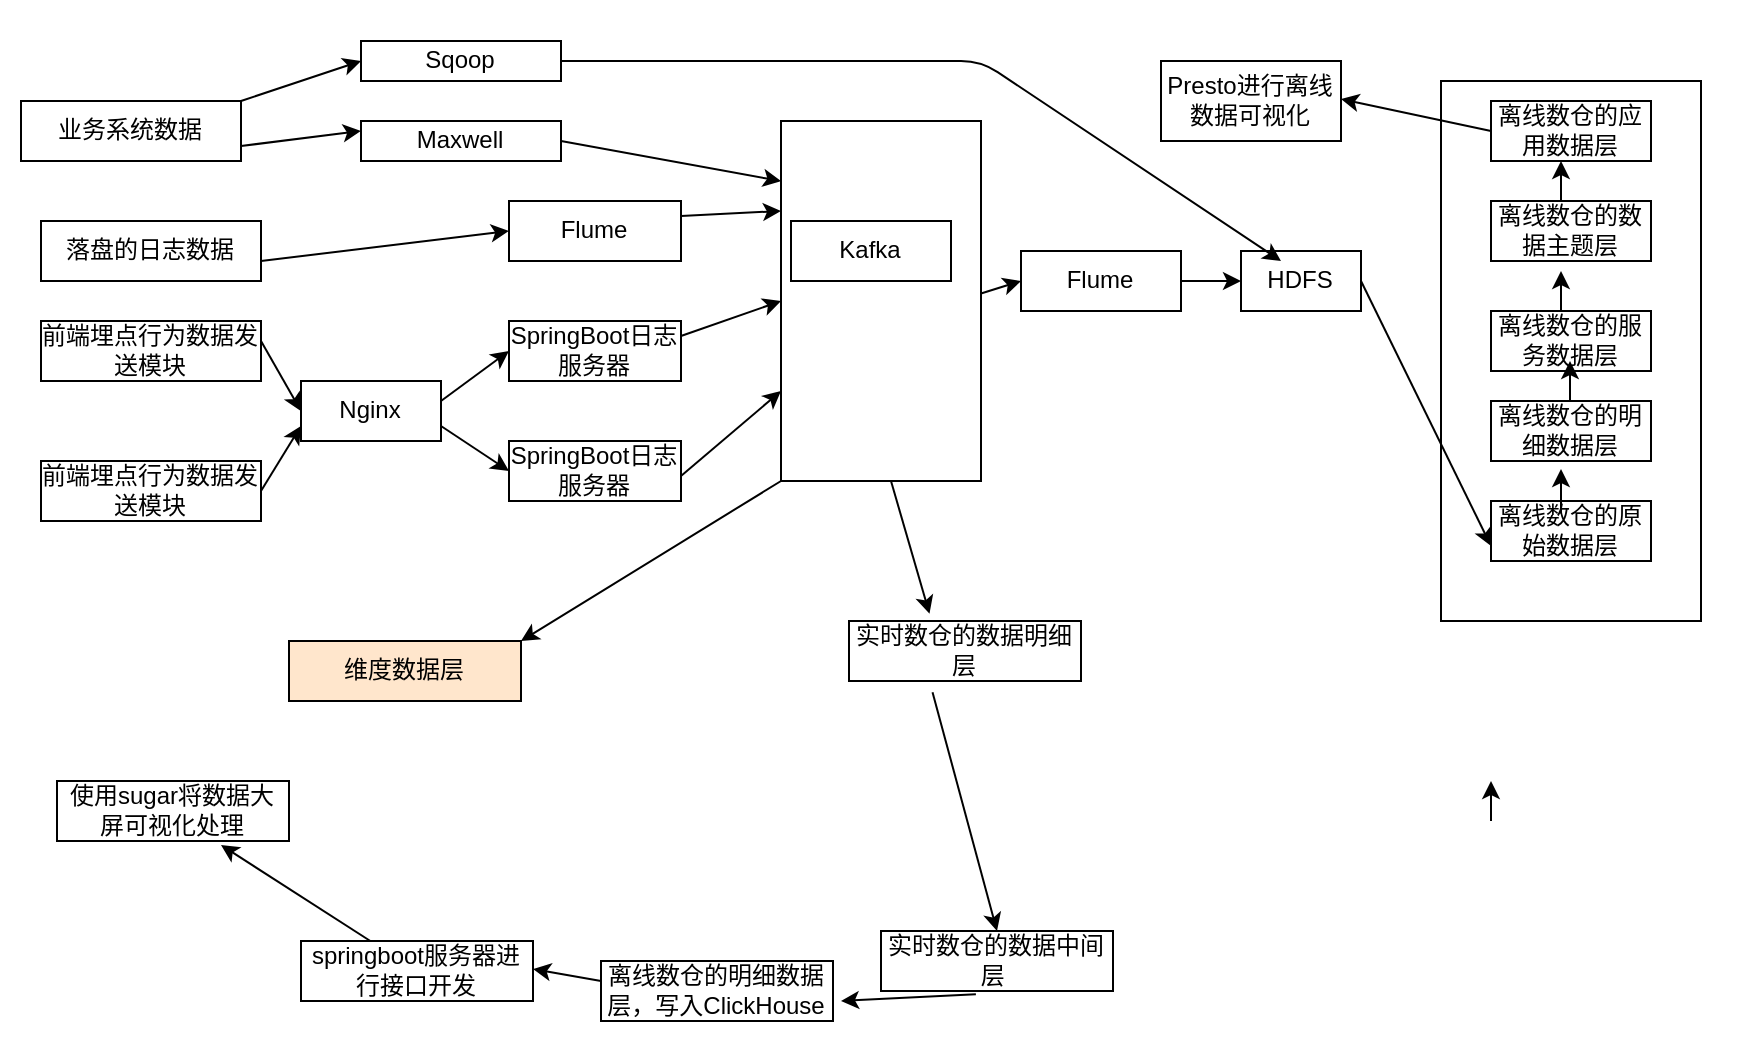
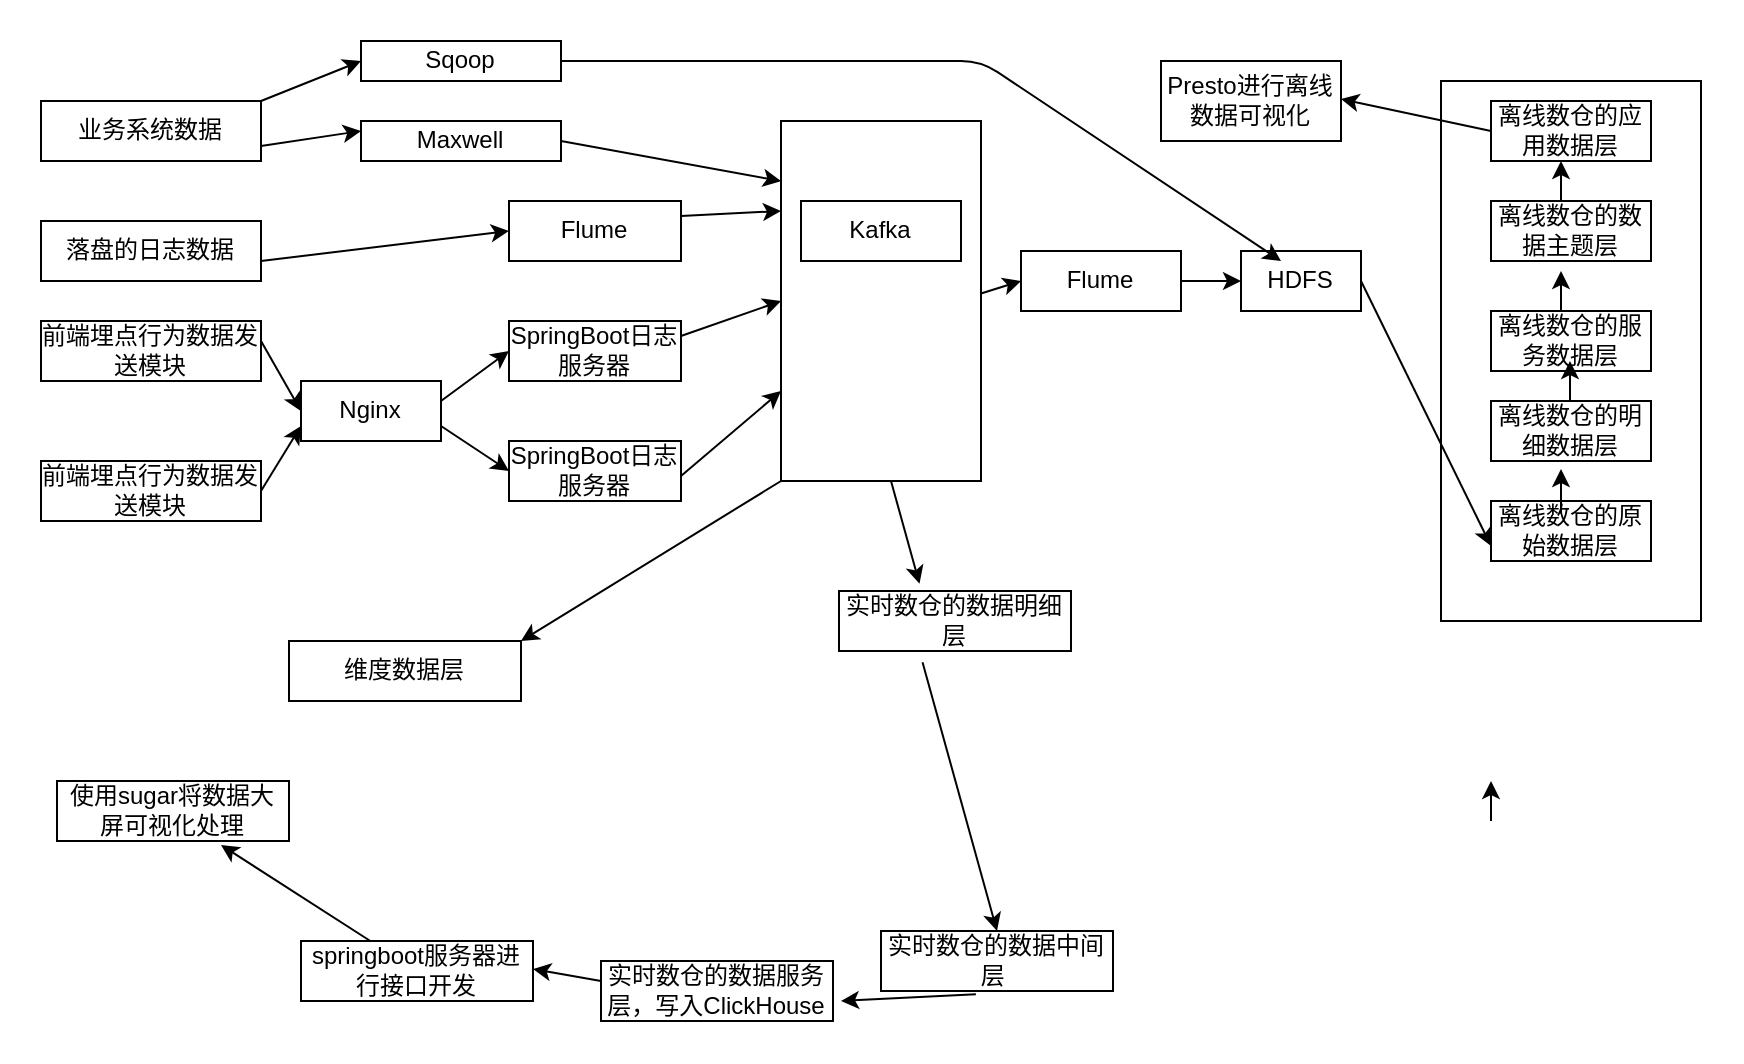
node "业务系统数据": moved (131, 131) -> (151, 131)
node "Kafka": moved (871, 251) -> (881, 231)
node "实时数仓的数据明细层": moved (965, 651) -> (955, 621)
node "维度数据层": fillcolor #ffe6cc -> #ffffff
node "离线数仓的明细数据层，写入ClickHouse": label "离线数仓的明细数据层，写入ClickHouse" -> "实时数仓的数据服务层，写入ClickHouse"
